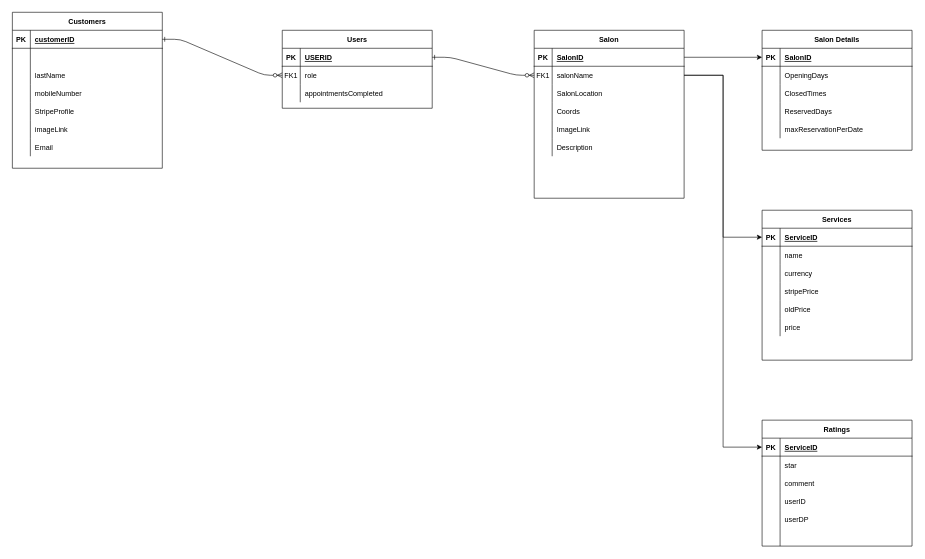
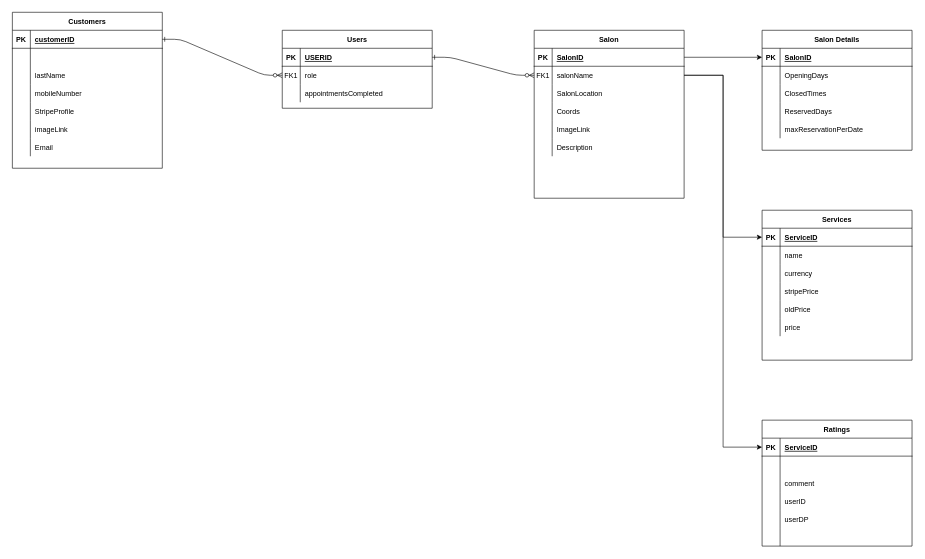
node "star": removed
